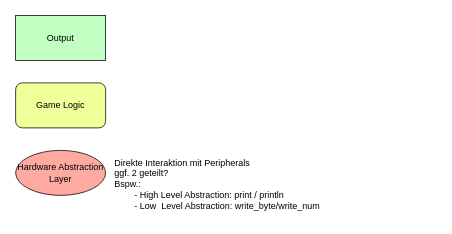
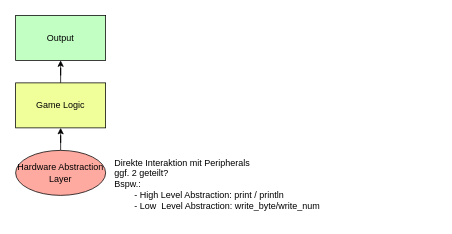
edge "Game Logic" -> "Output": added
node "Game Logic": shape rounded rectangle -> rectangle
edge "Hardware Abstraction Layer" -> "Game Logic": added
